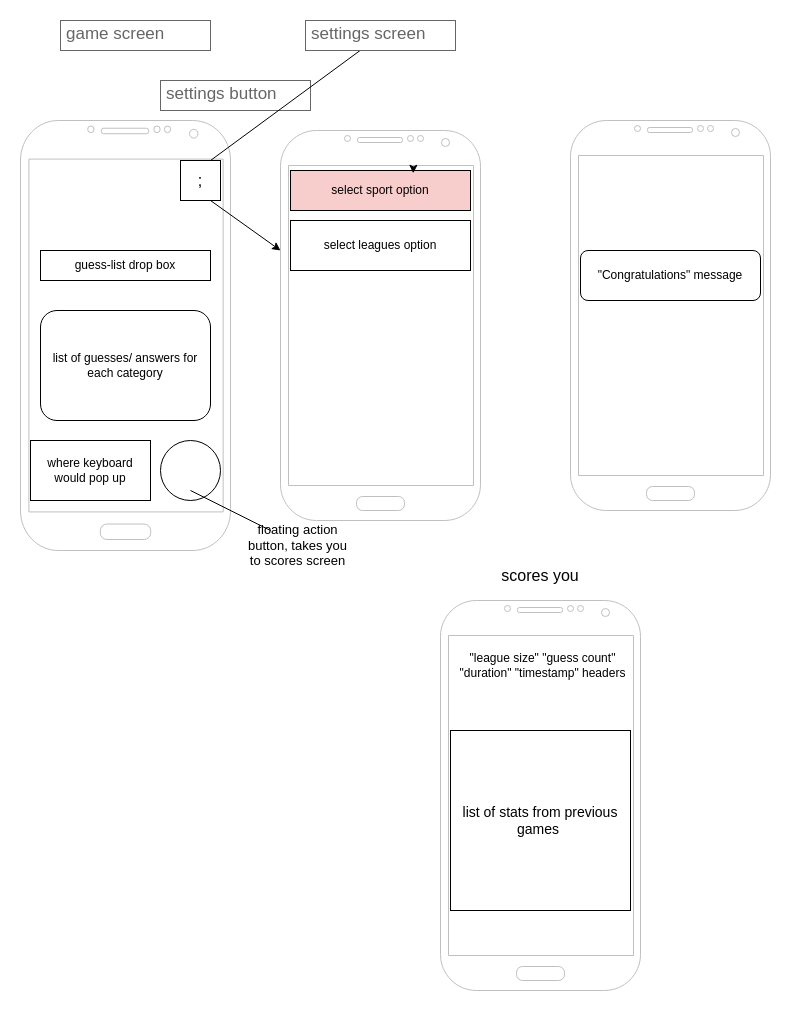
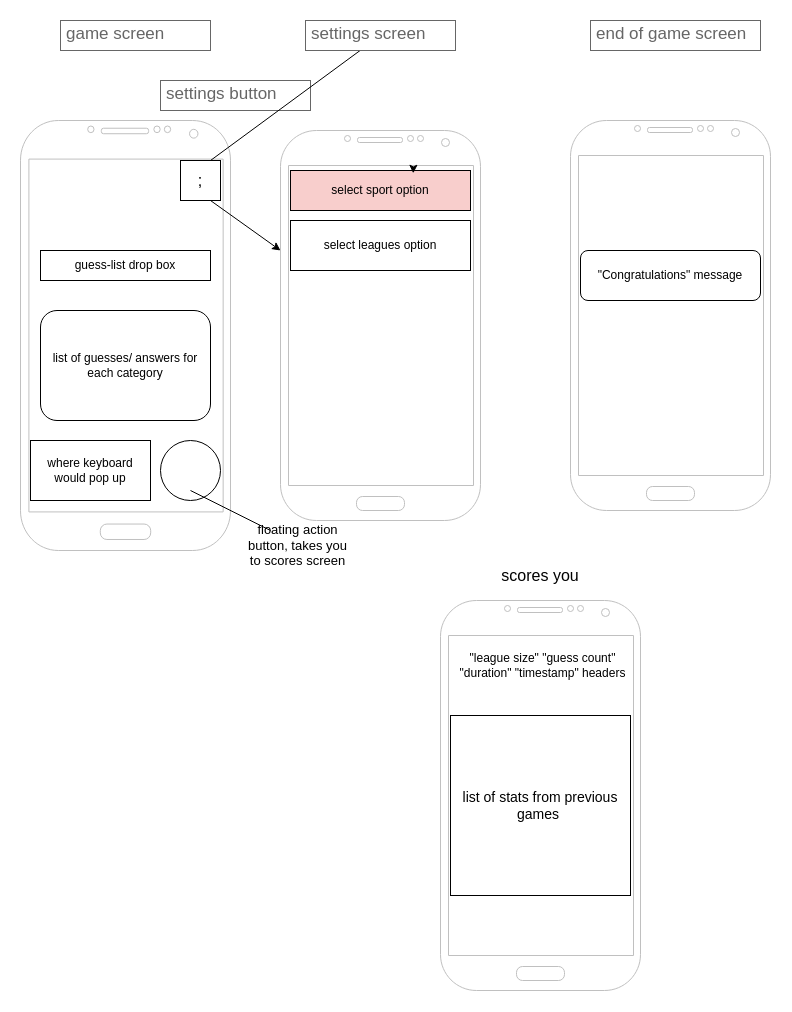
node "end of game screen": added
node "list of stats from previous games": moved (541, 821) -> (541, 806)
